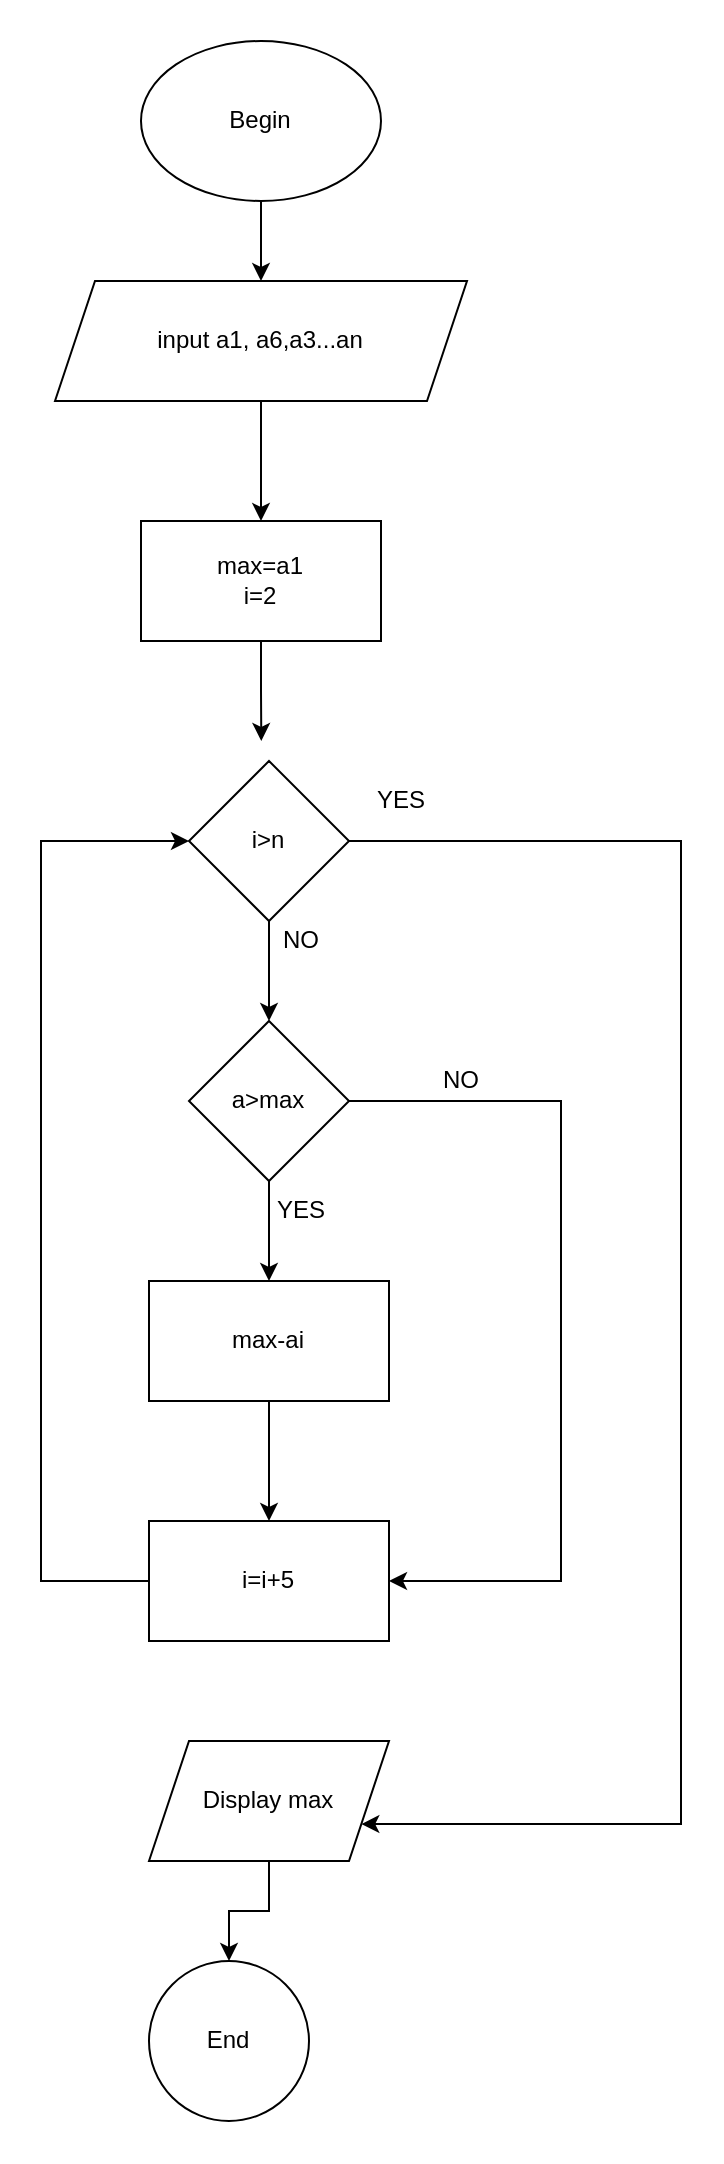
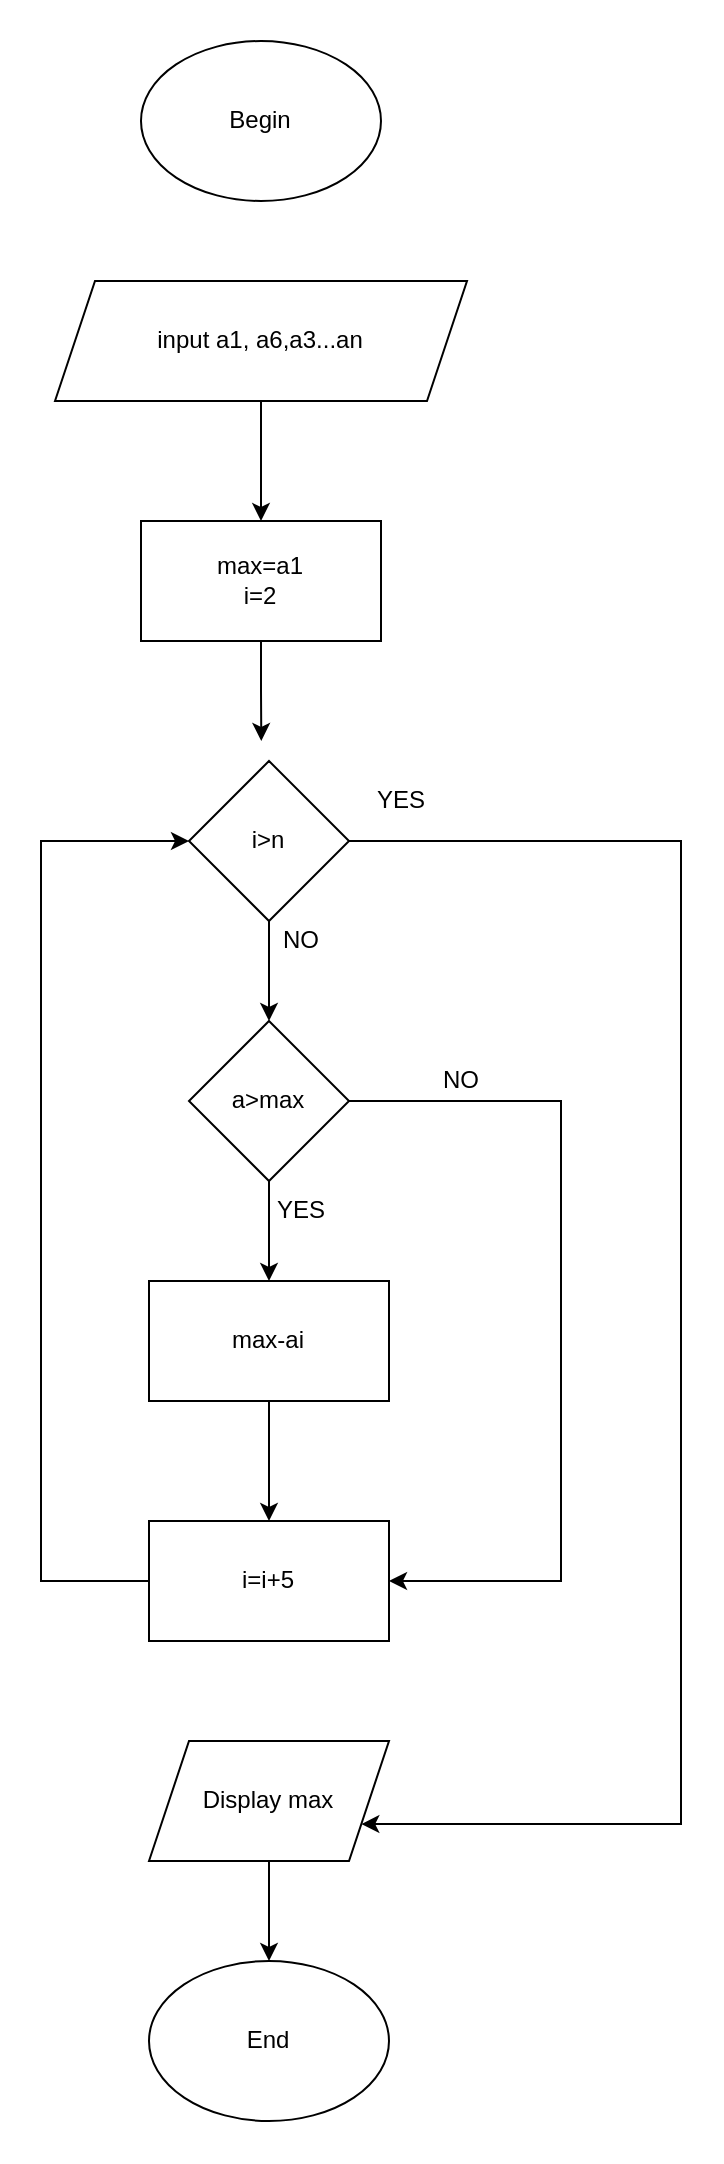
edge "Begin" -> "input a1, a6,a3...an": removed
node "End": size 160x160 -> 240x160
